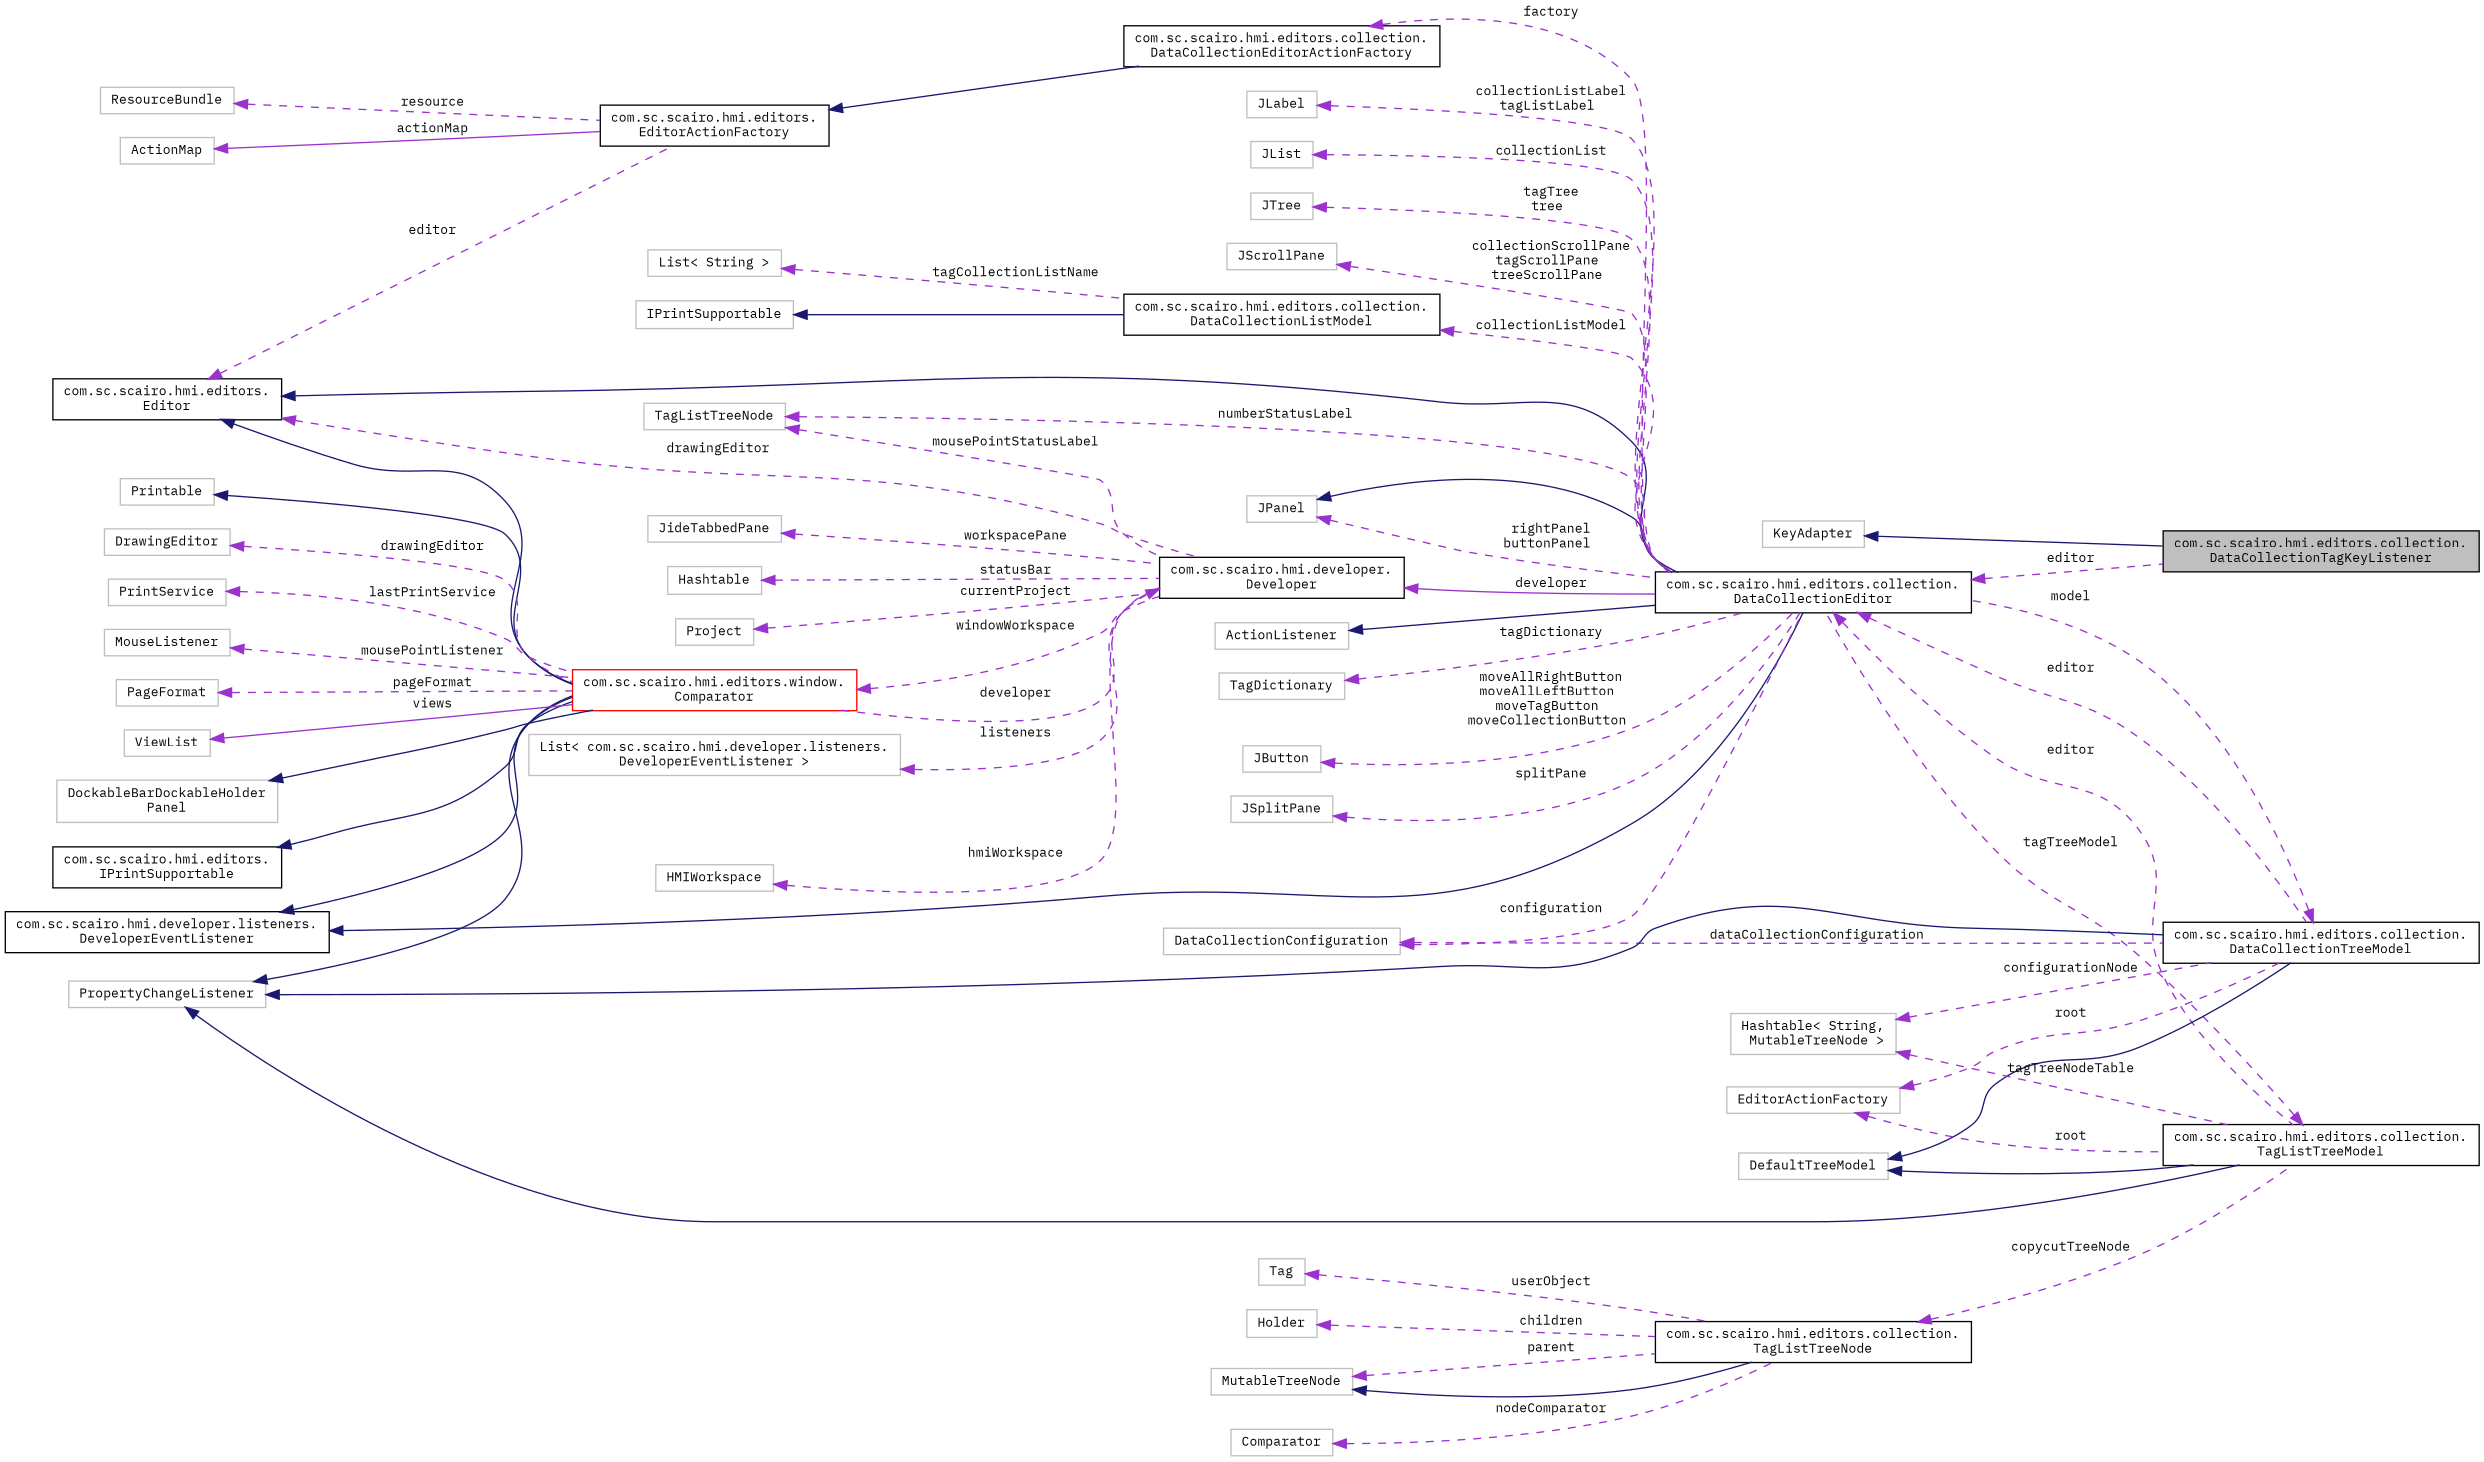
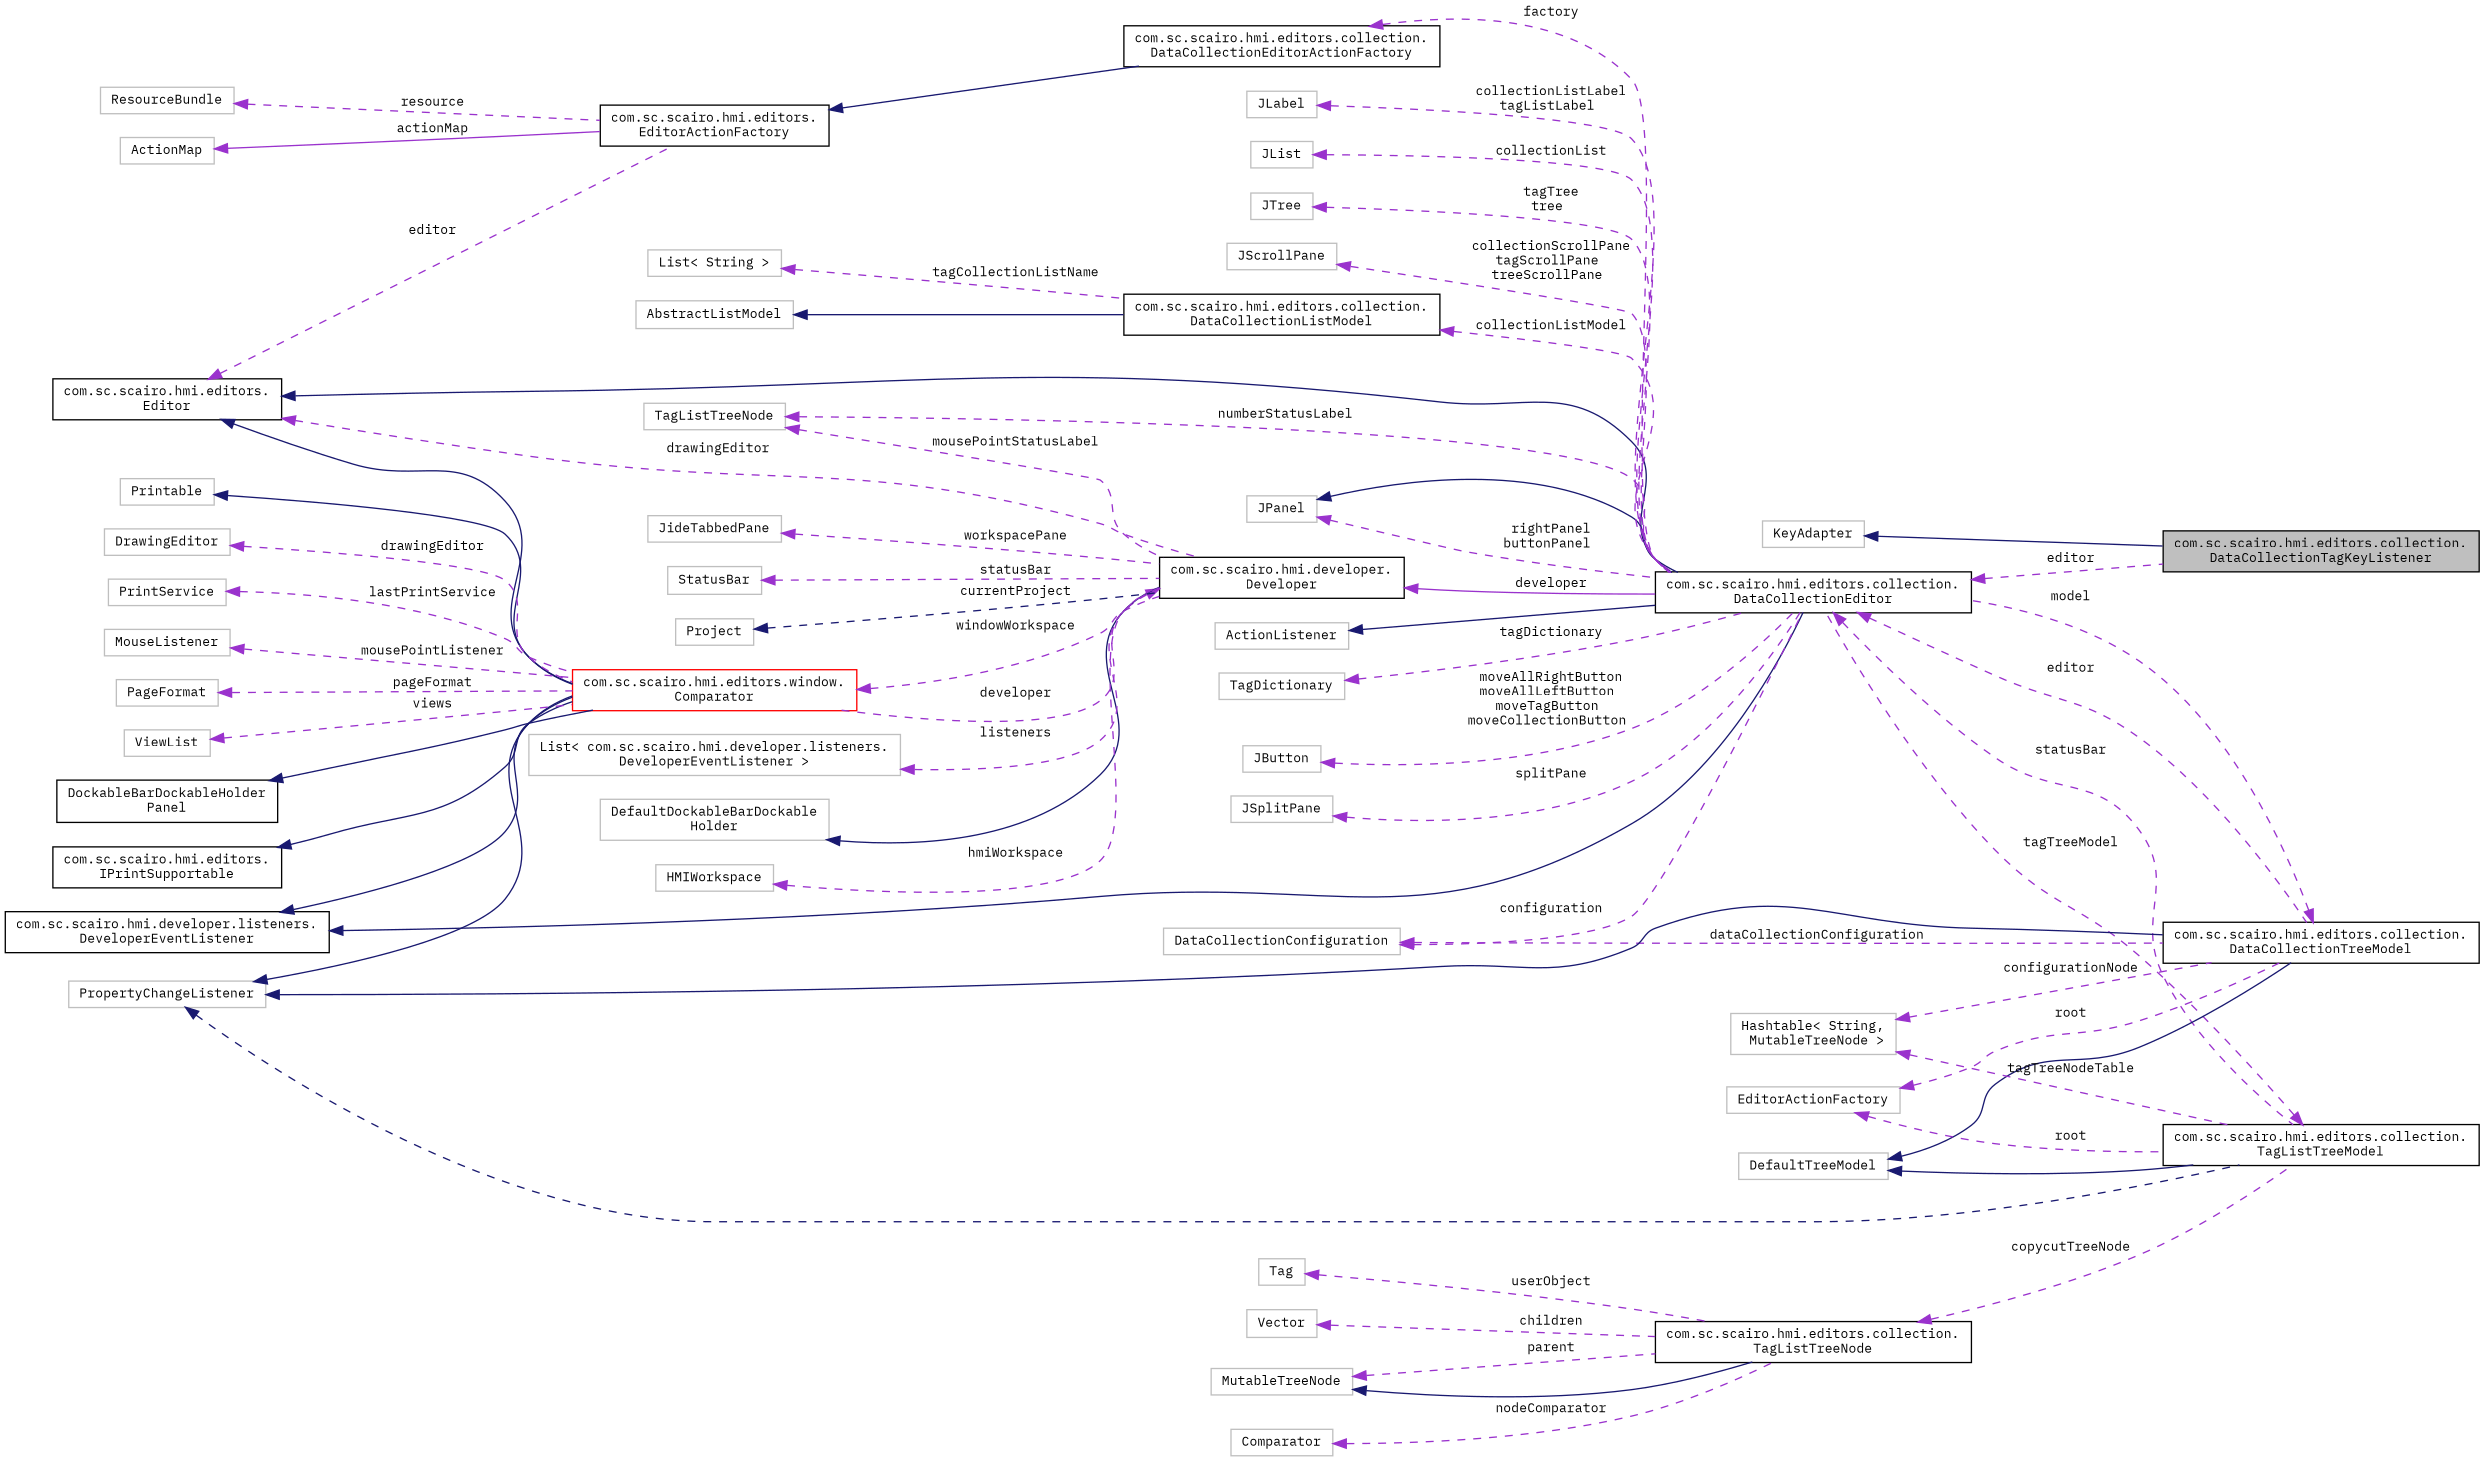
node "IPrintSupportable": label "IPrintSupportable" -> "AbstractListModel"
node "Hashtable": label "Hashtable" -> "StatusBar"
edge "com.sc.scairo.hmi.developer. Developer" -> "Project": color darkorchid3 -> midnightblue
edge "com.sc.scairo.hmi.editors.window. Comparator" -> "ViewList": style solid -> dashed
edge "com.sc.scairo.hmi.editors.collection. TagListTreeModel" -> "com.sc.scairo.hmi.editors.collection. DataCollectionEditor": label " editor" -> " statusBar"
node "DockableBarDockableHolder Panel": color grey75 -> black
node "DefaultDockableBarDockable Holder": added
edge "com.sc.scairo.hmi.editors.collection. TagListTreeModel" -> "PropertyChangeListener": style solid -> dashed
node "Holder": label "Holder" -> "Vector"
